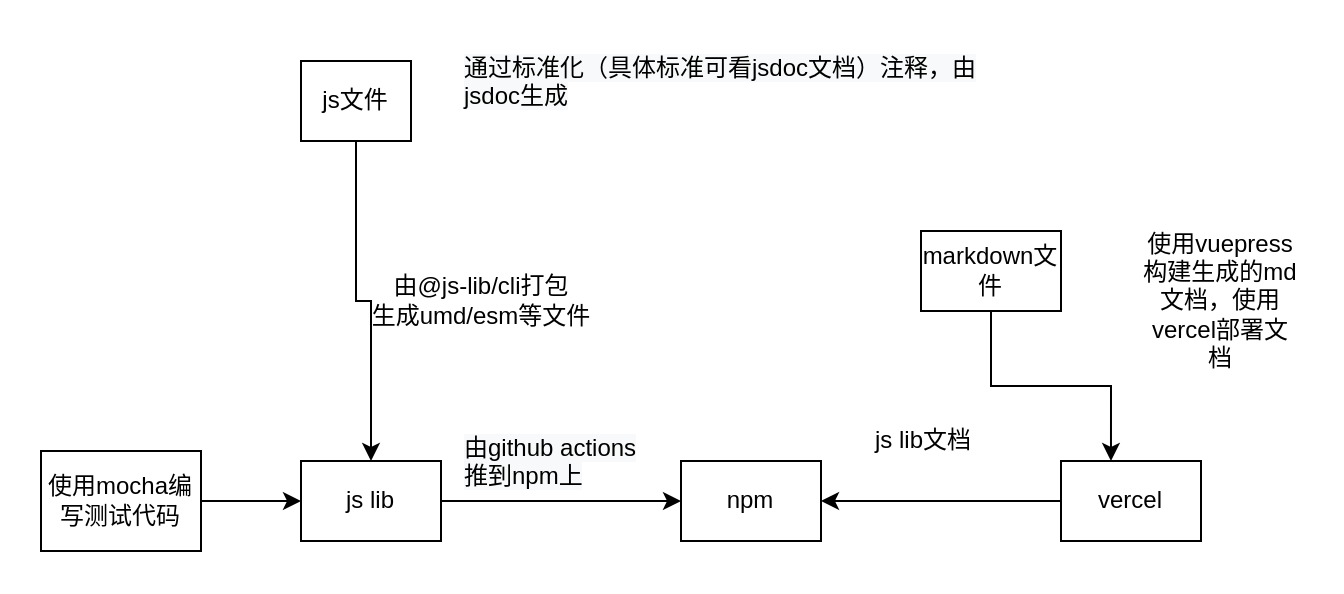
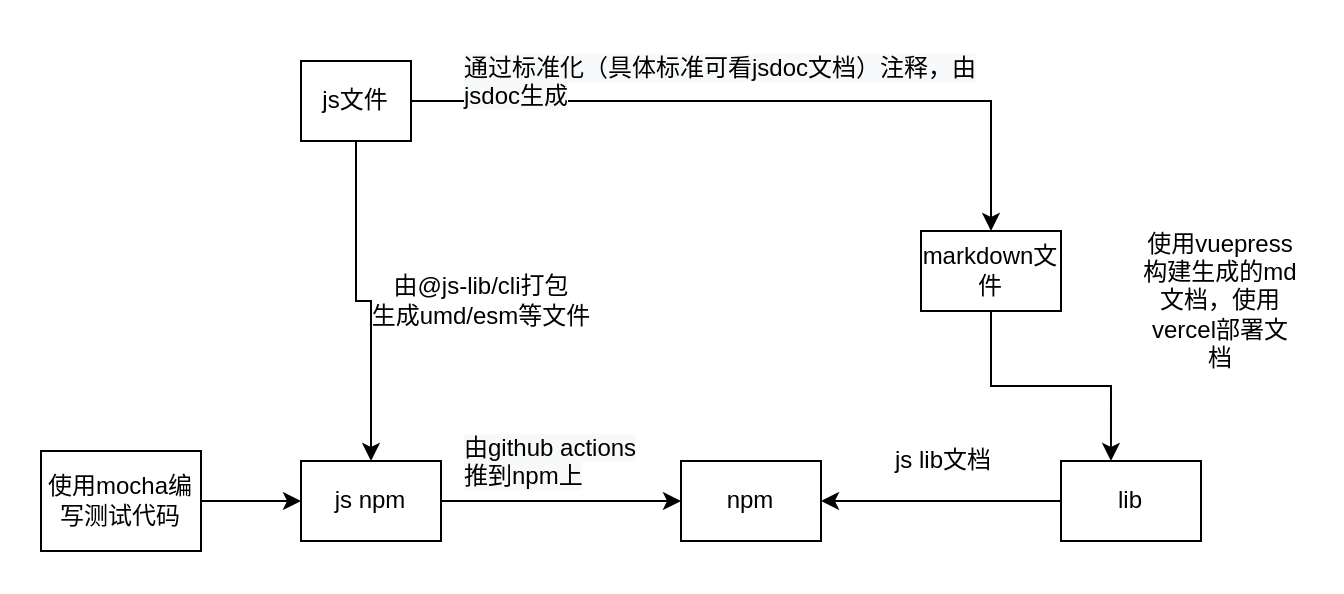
edge "js文件" -> "markdown文件": added
node "js lib文档": moved (923, 441) -> (943, 461)
node "js lib": label "js lib" -> "js npm"
node "vercel": label "vercel" -> "lib"
